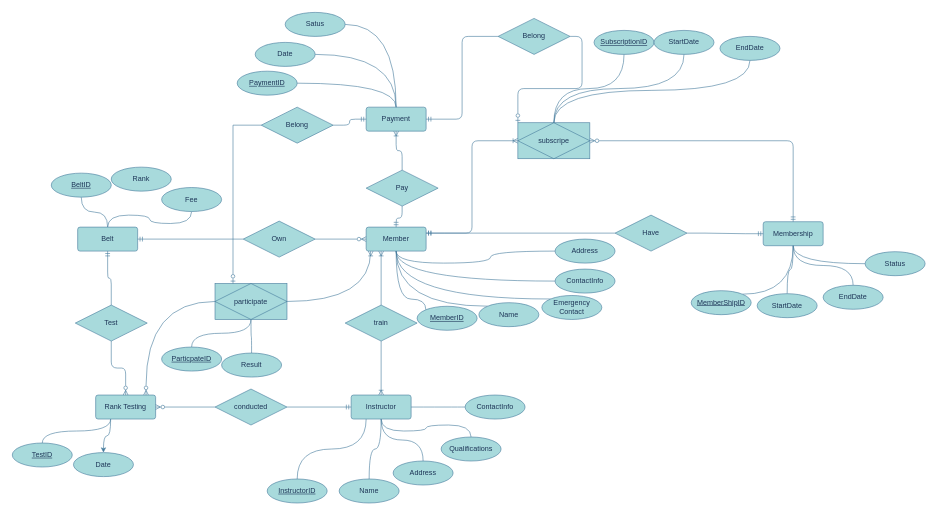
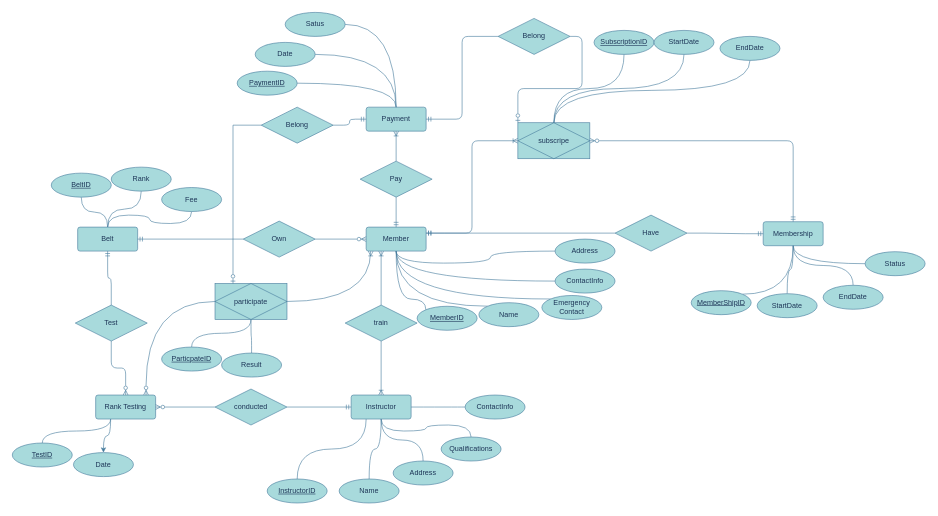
node "Pay": moved (402, 188) -> (396, 179)
edge "Rank" -- "Belt": added
